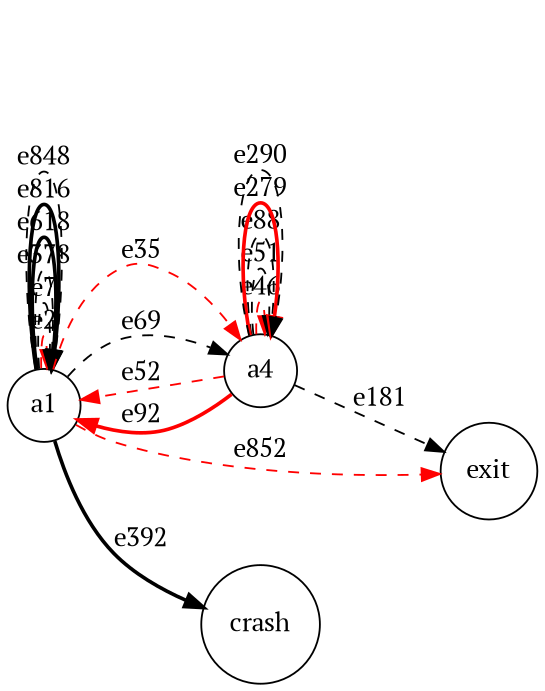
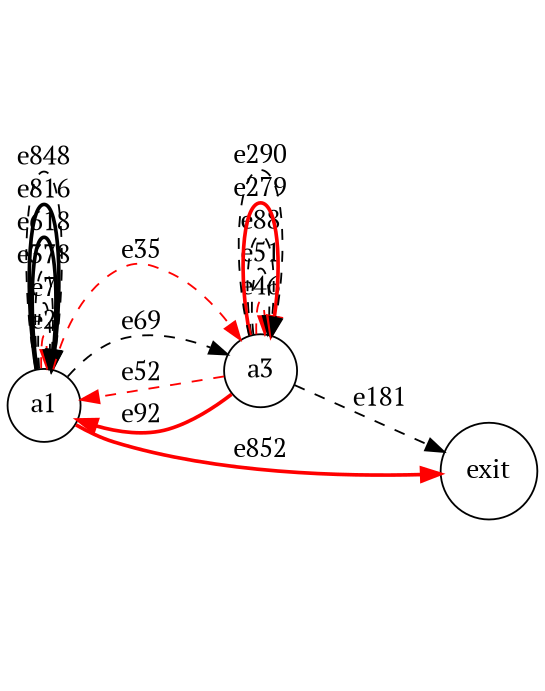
node "a4": label "a4" -> "a3"
edge "a1" -> "exit": style dashed -> bold
node "crash": removed
